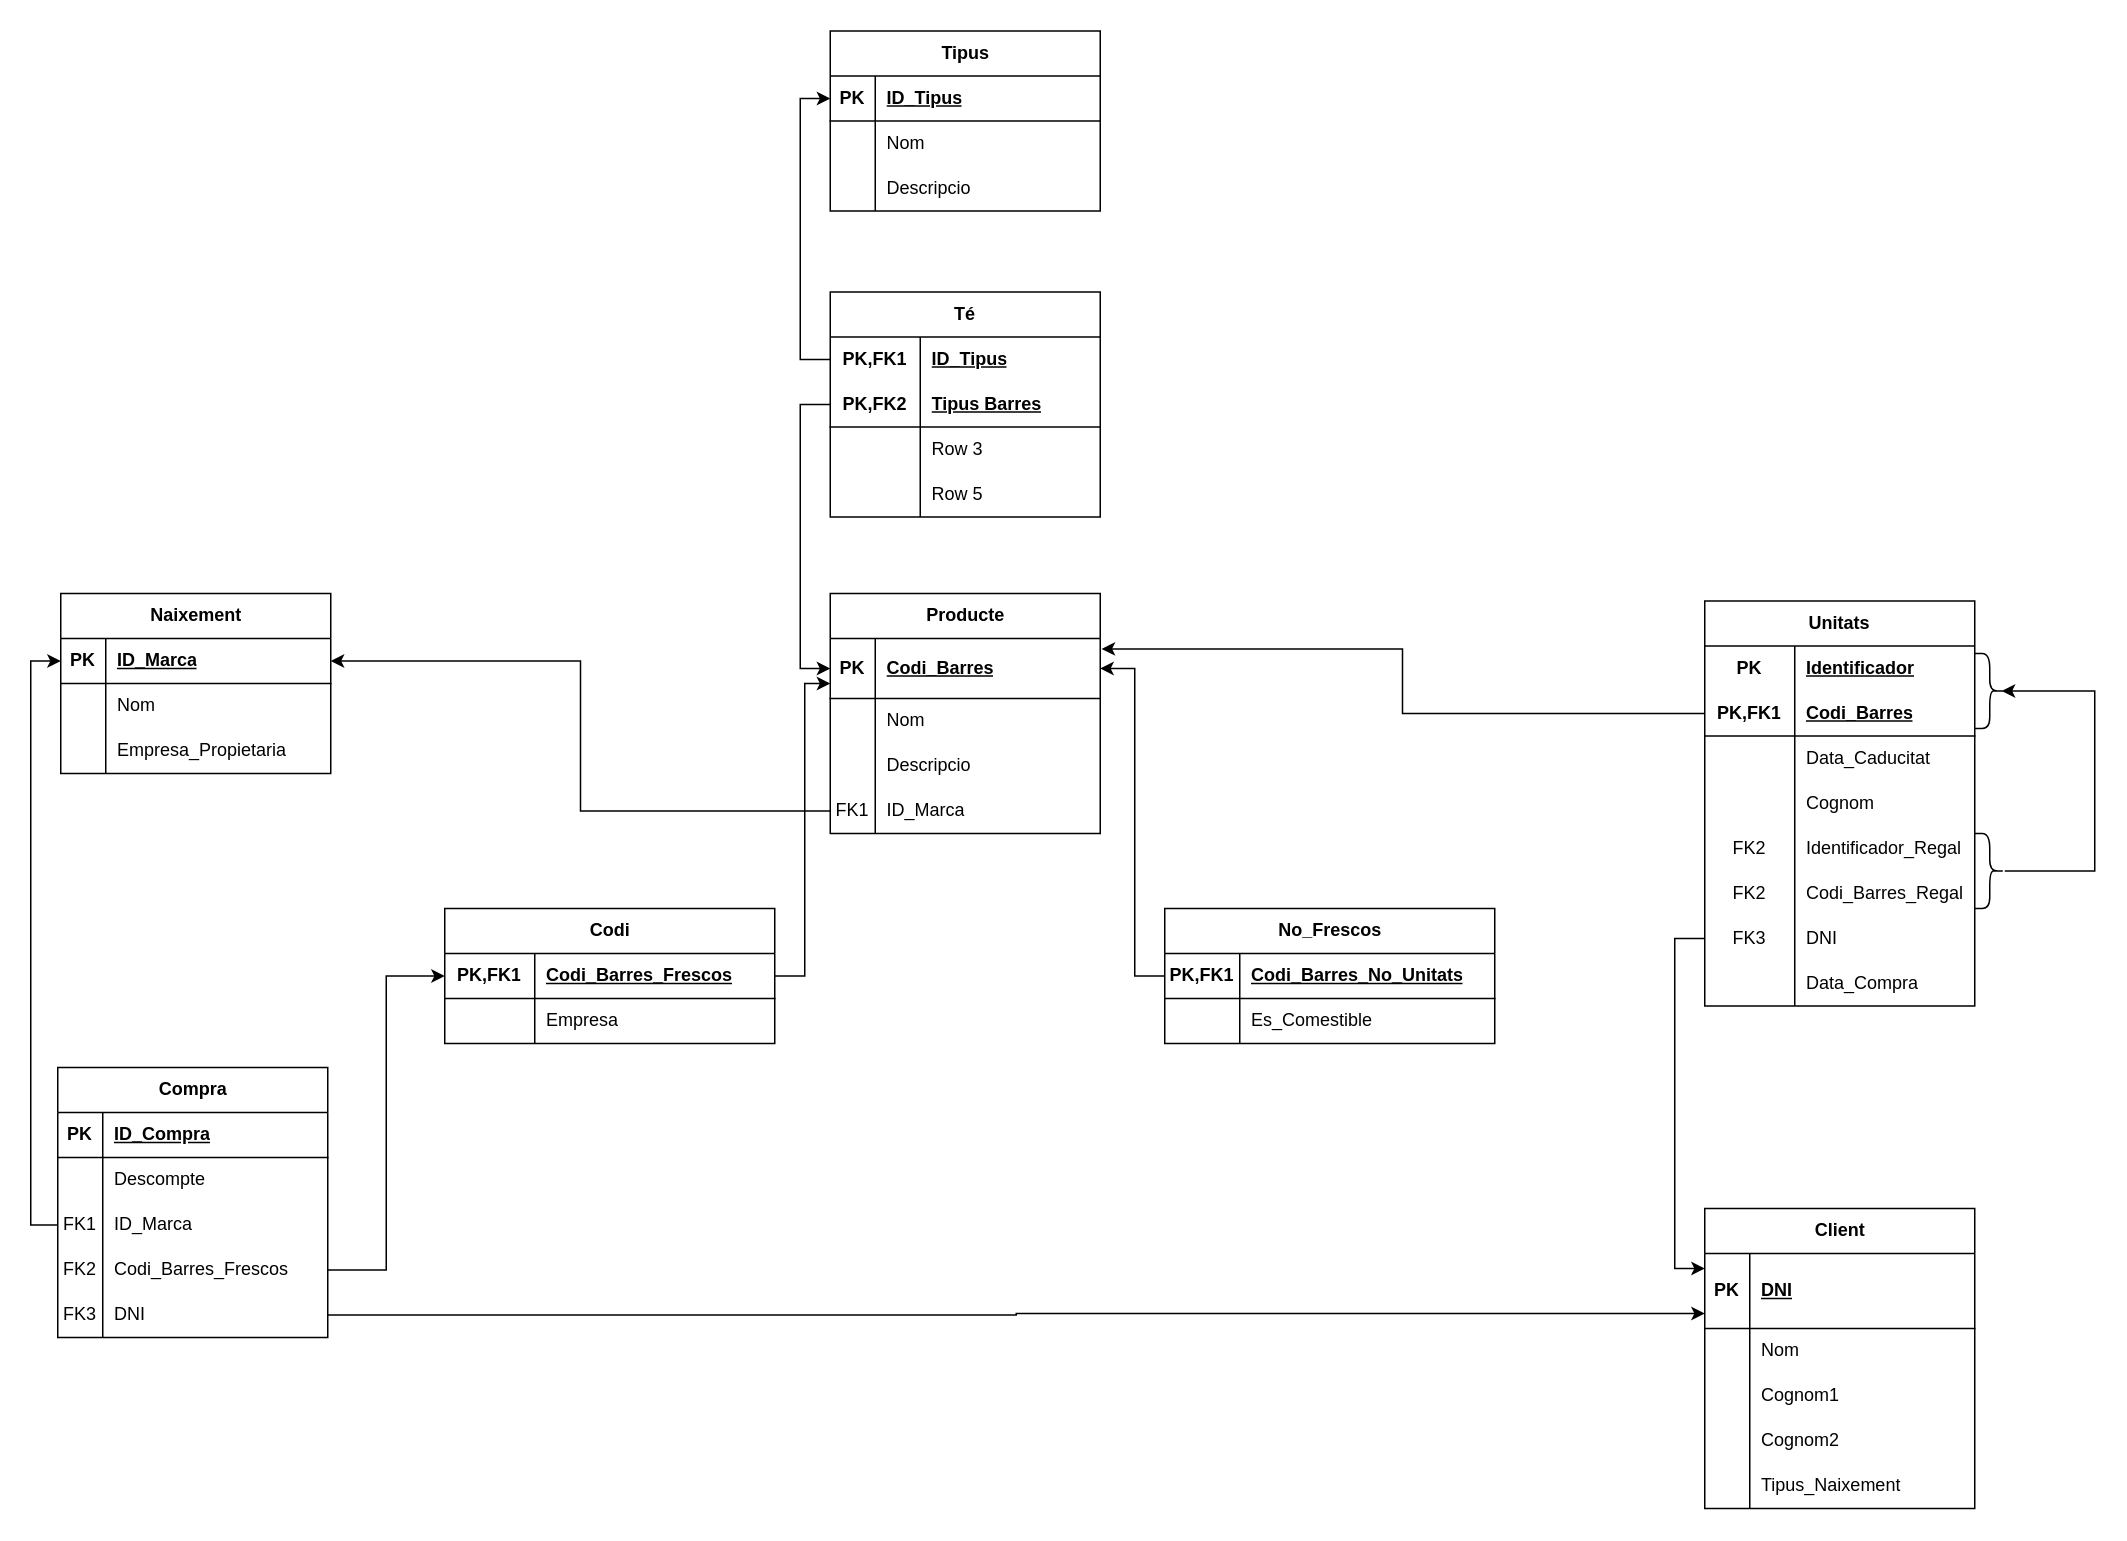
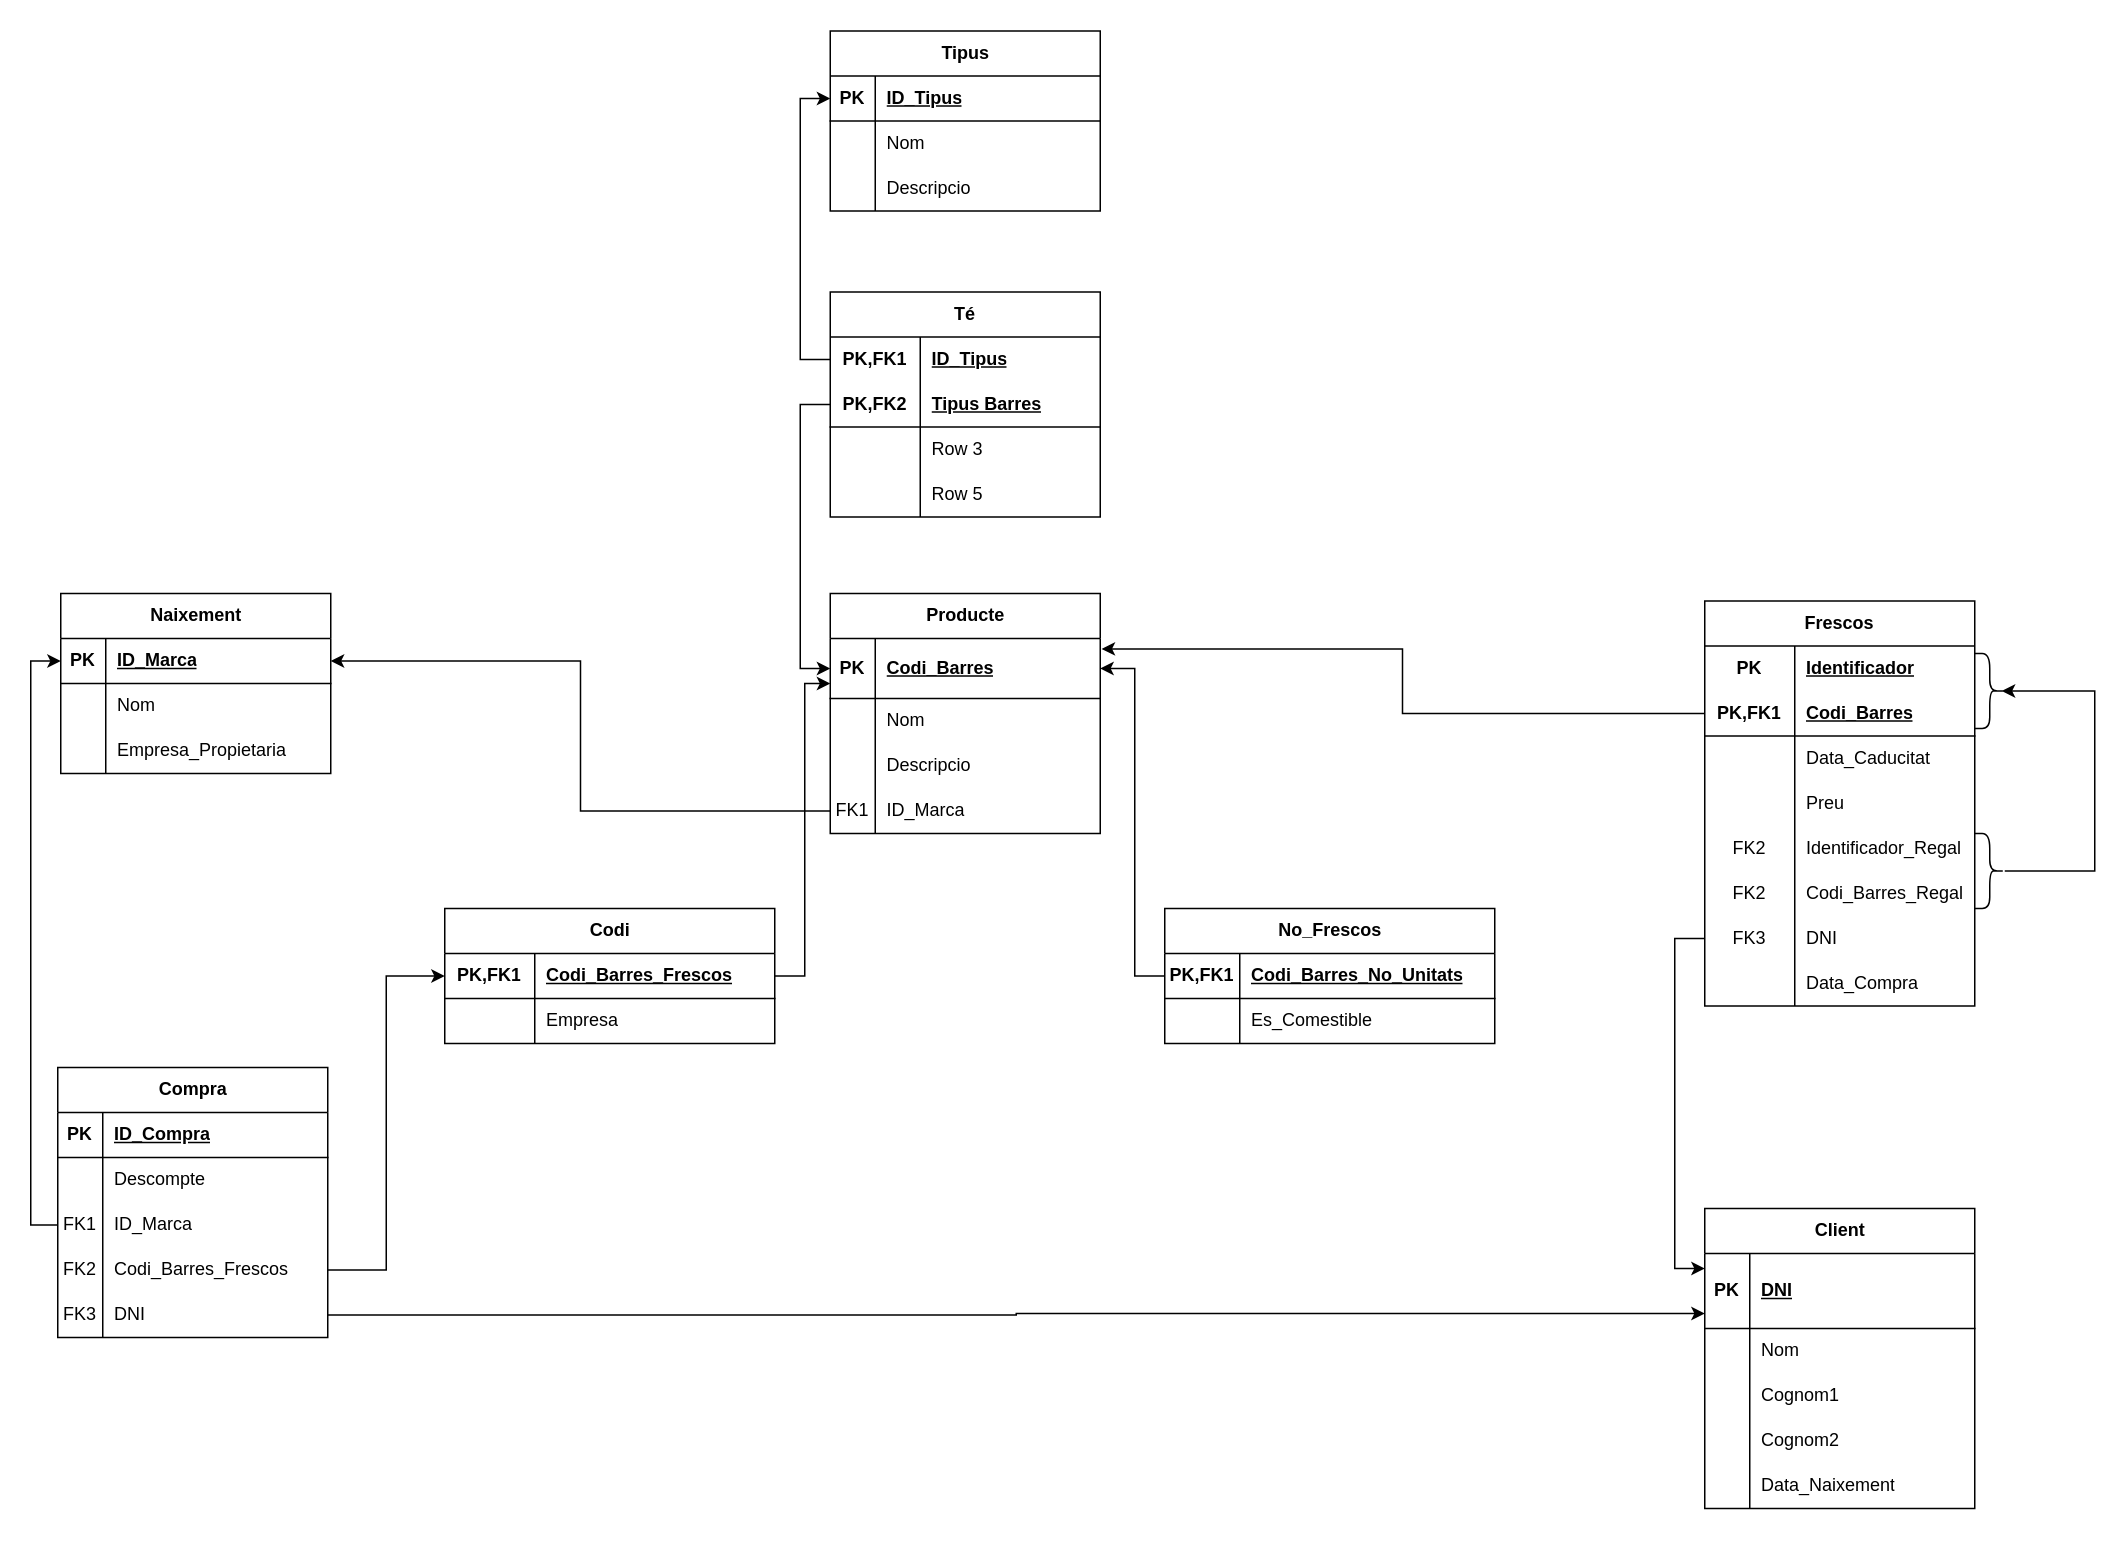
node "Unitats": label "Unitats" -> "Frescos"
node "Cognom": label "Cognom" -> "Preu"
node "Tipus_Naixement": label "Tipus_Naixement" -> "Data_Naixement"
